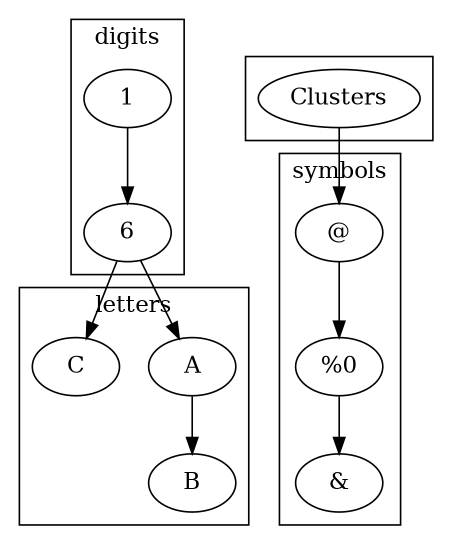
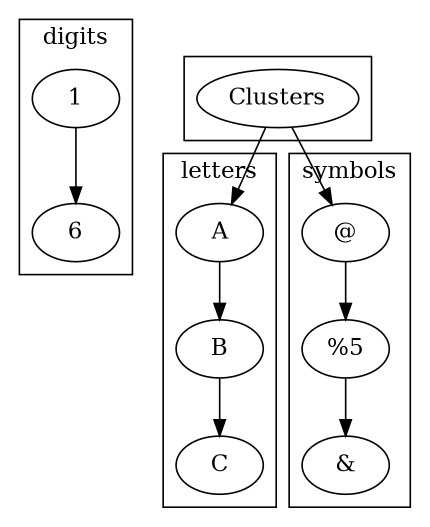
edge "6" -> "C": now "B" -> "C"
edge "6" -> "A": now "Clusters" -> "A"
node "%0": label "%0" -> "%5"
